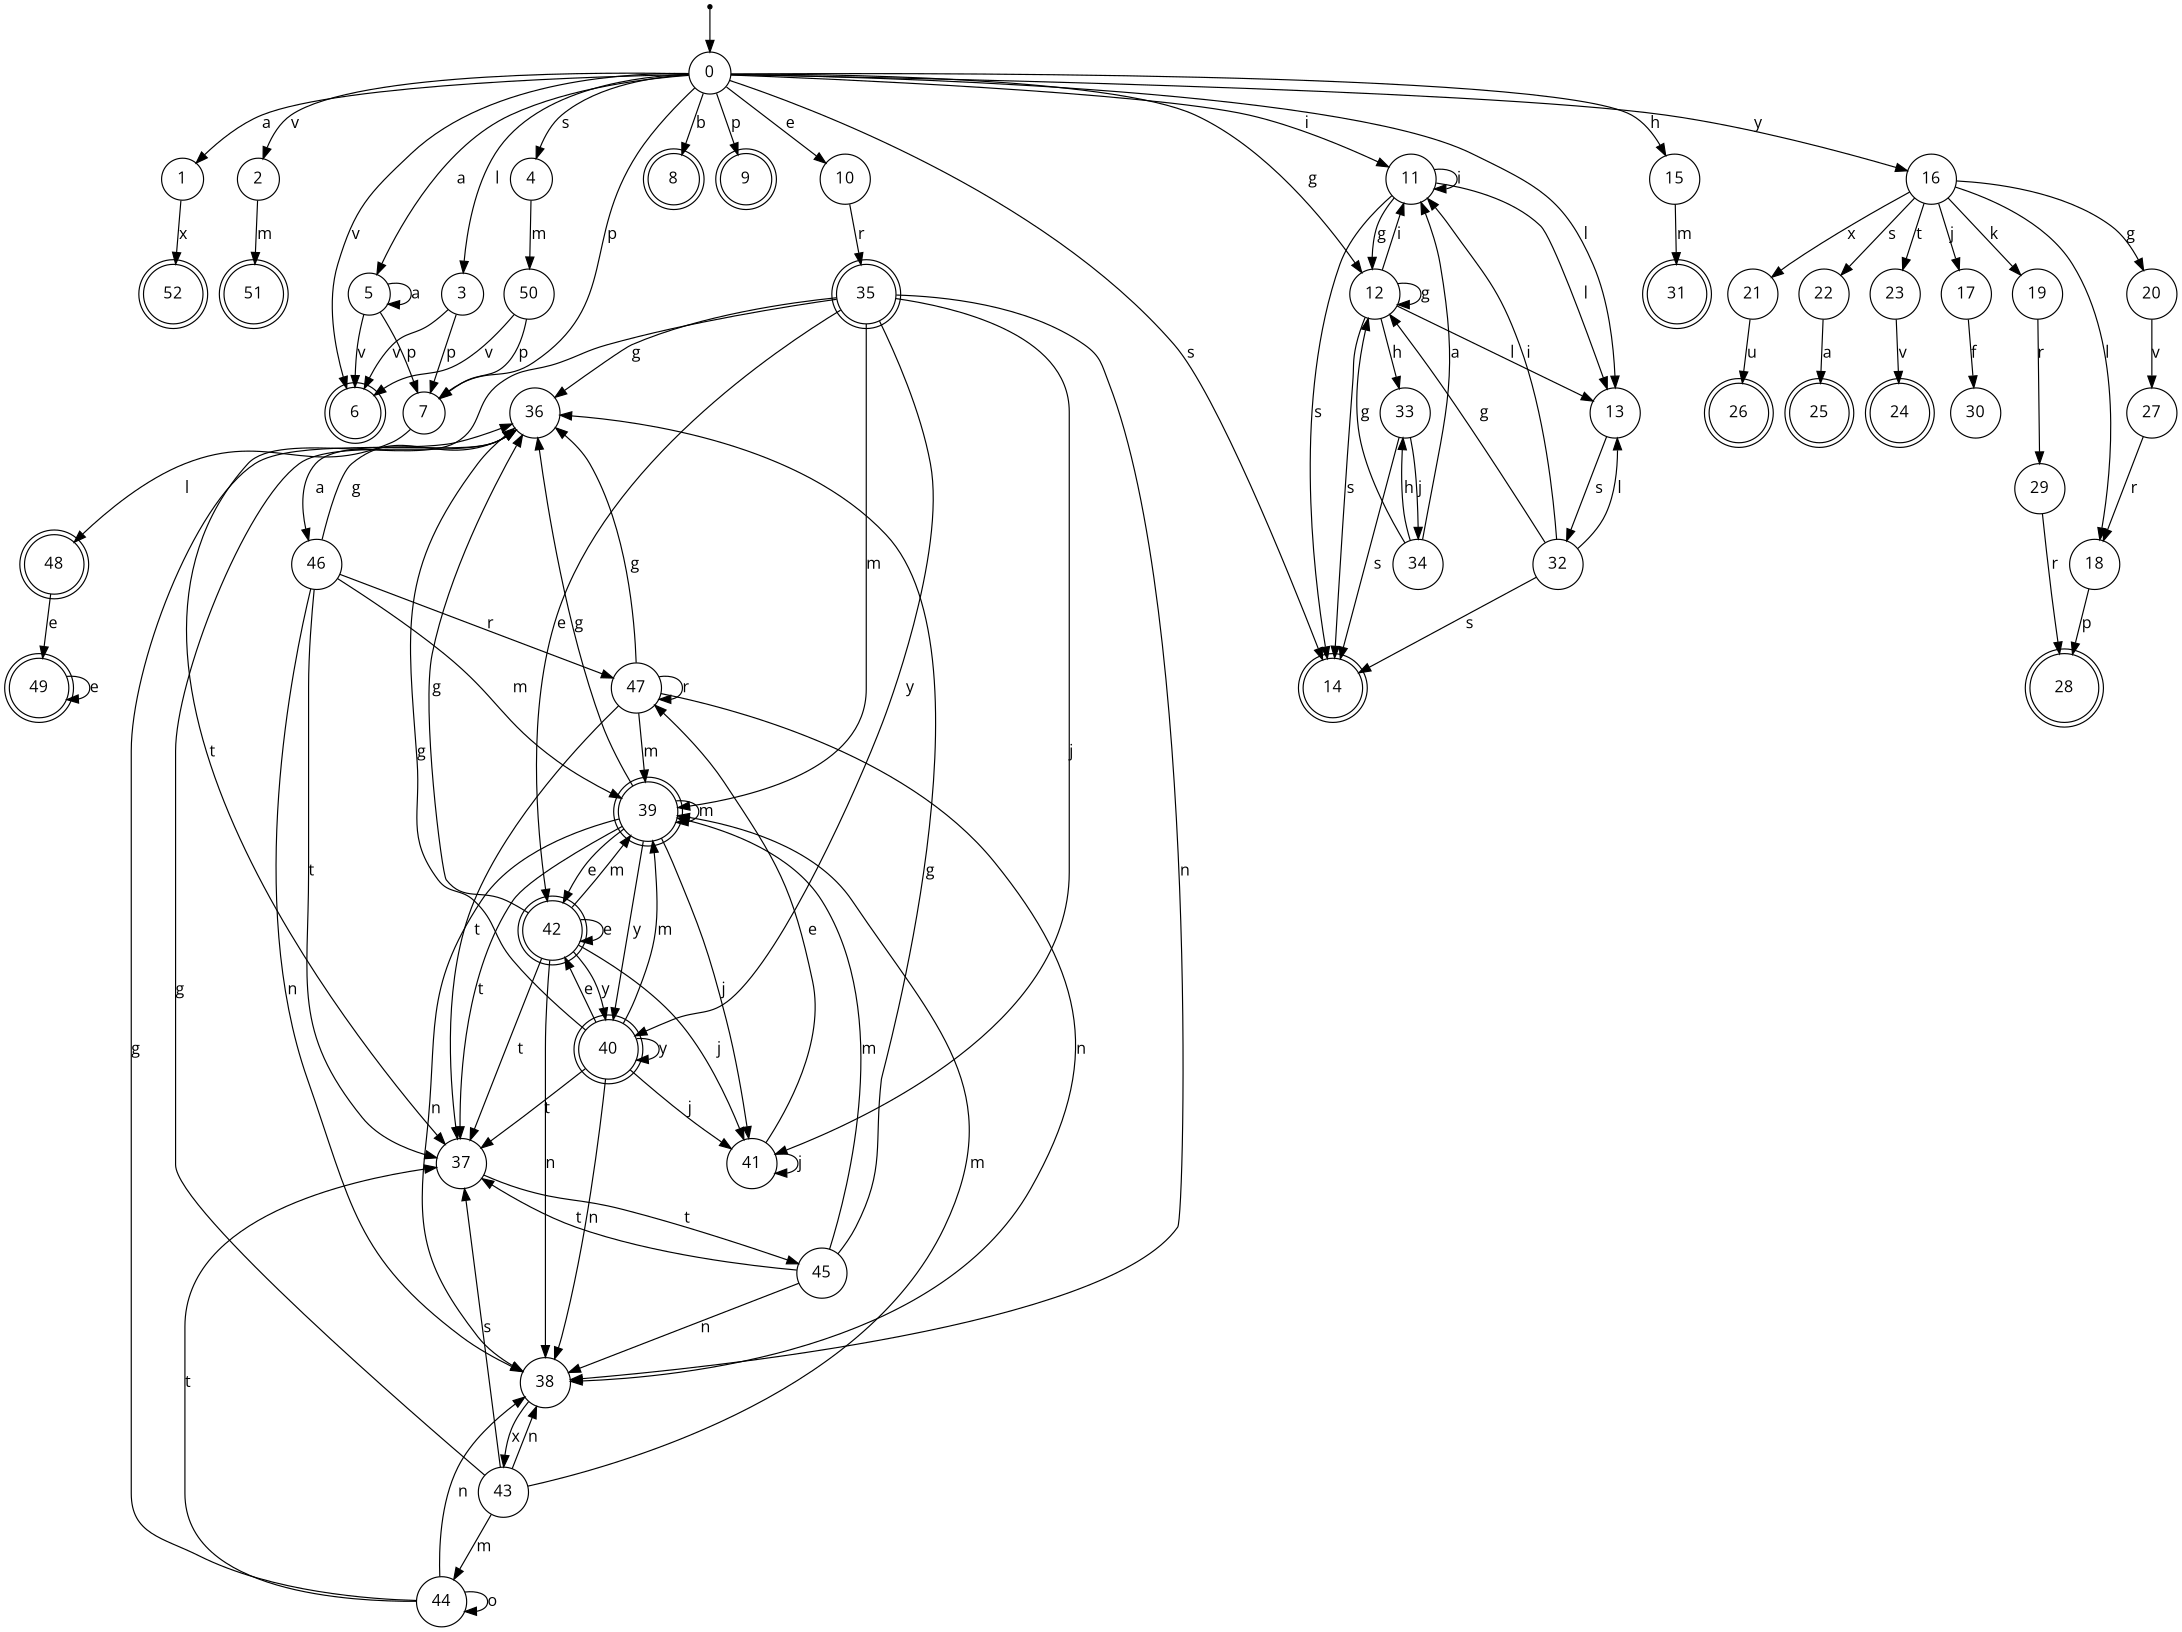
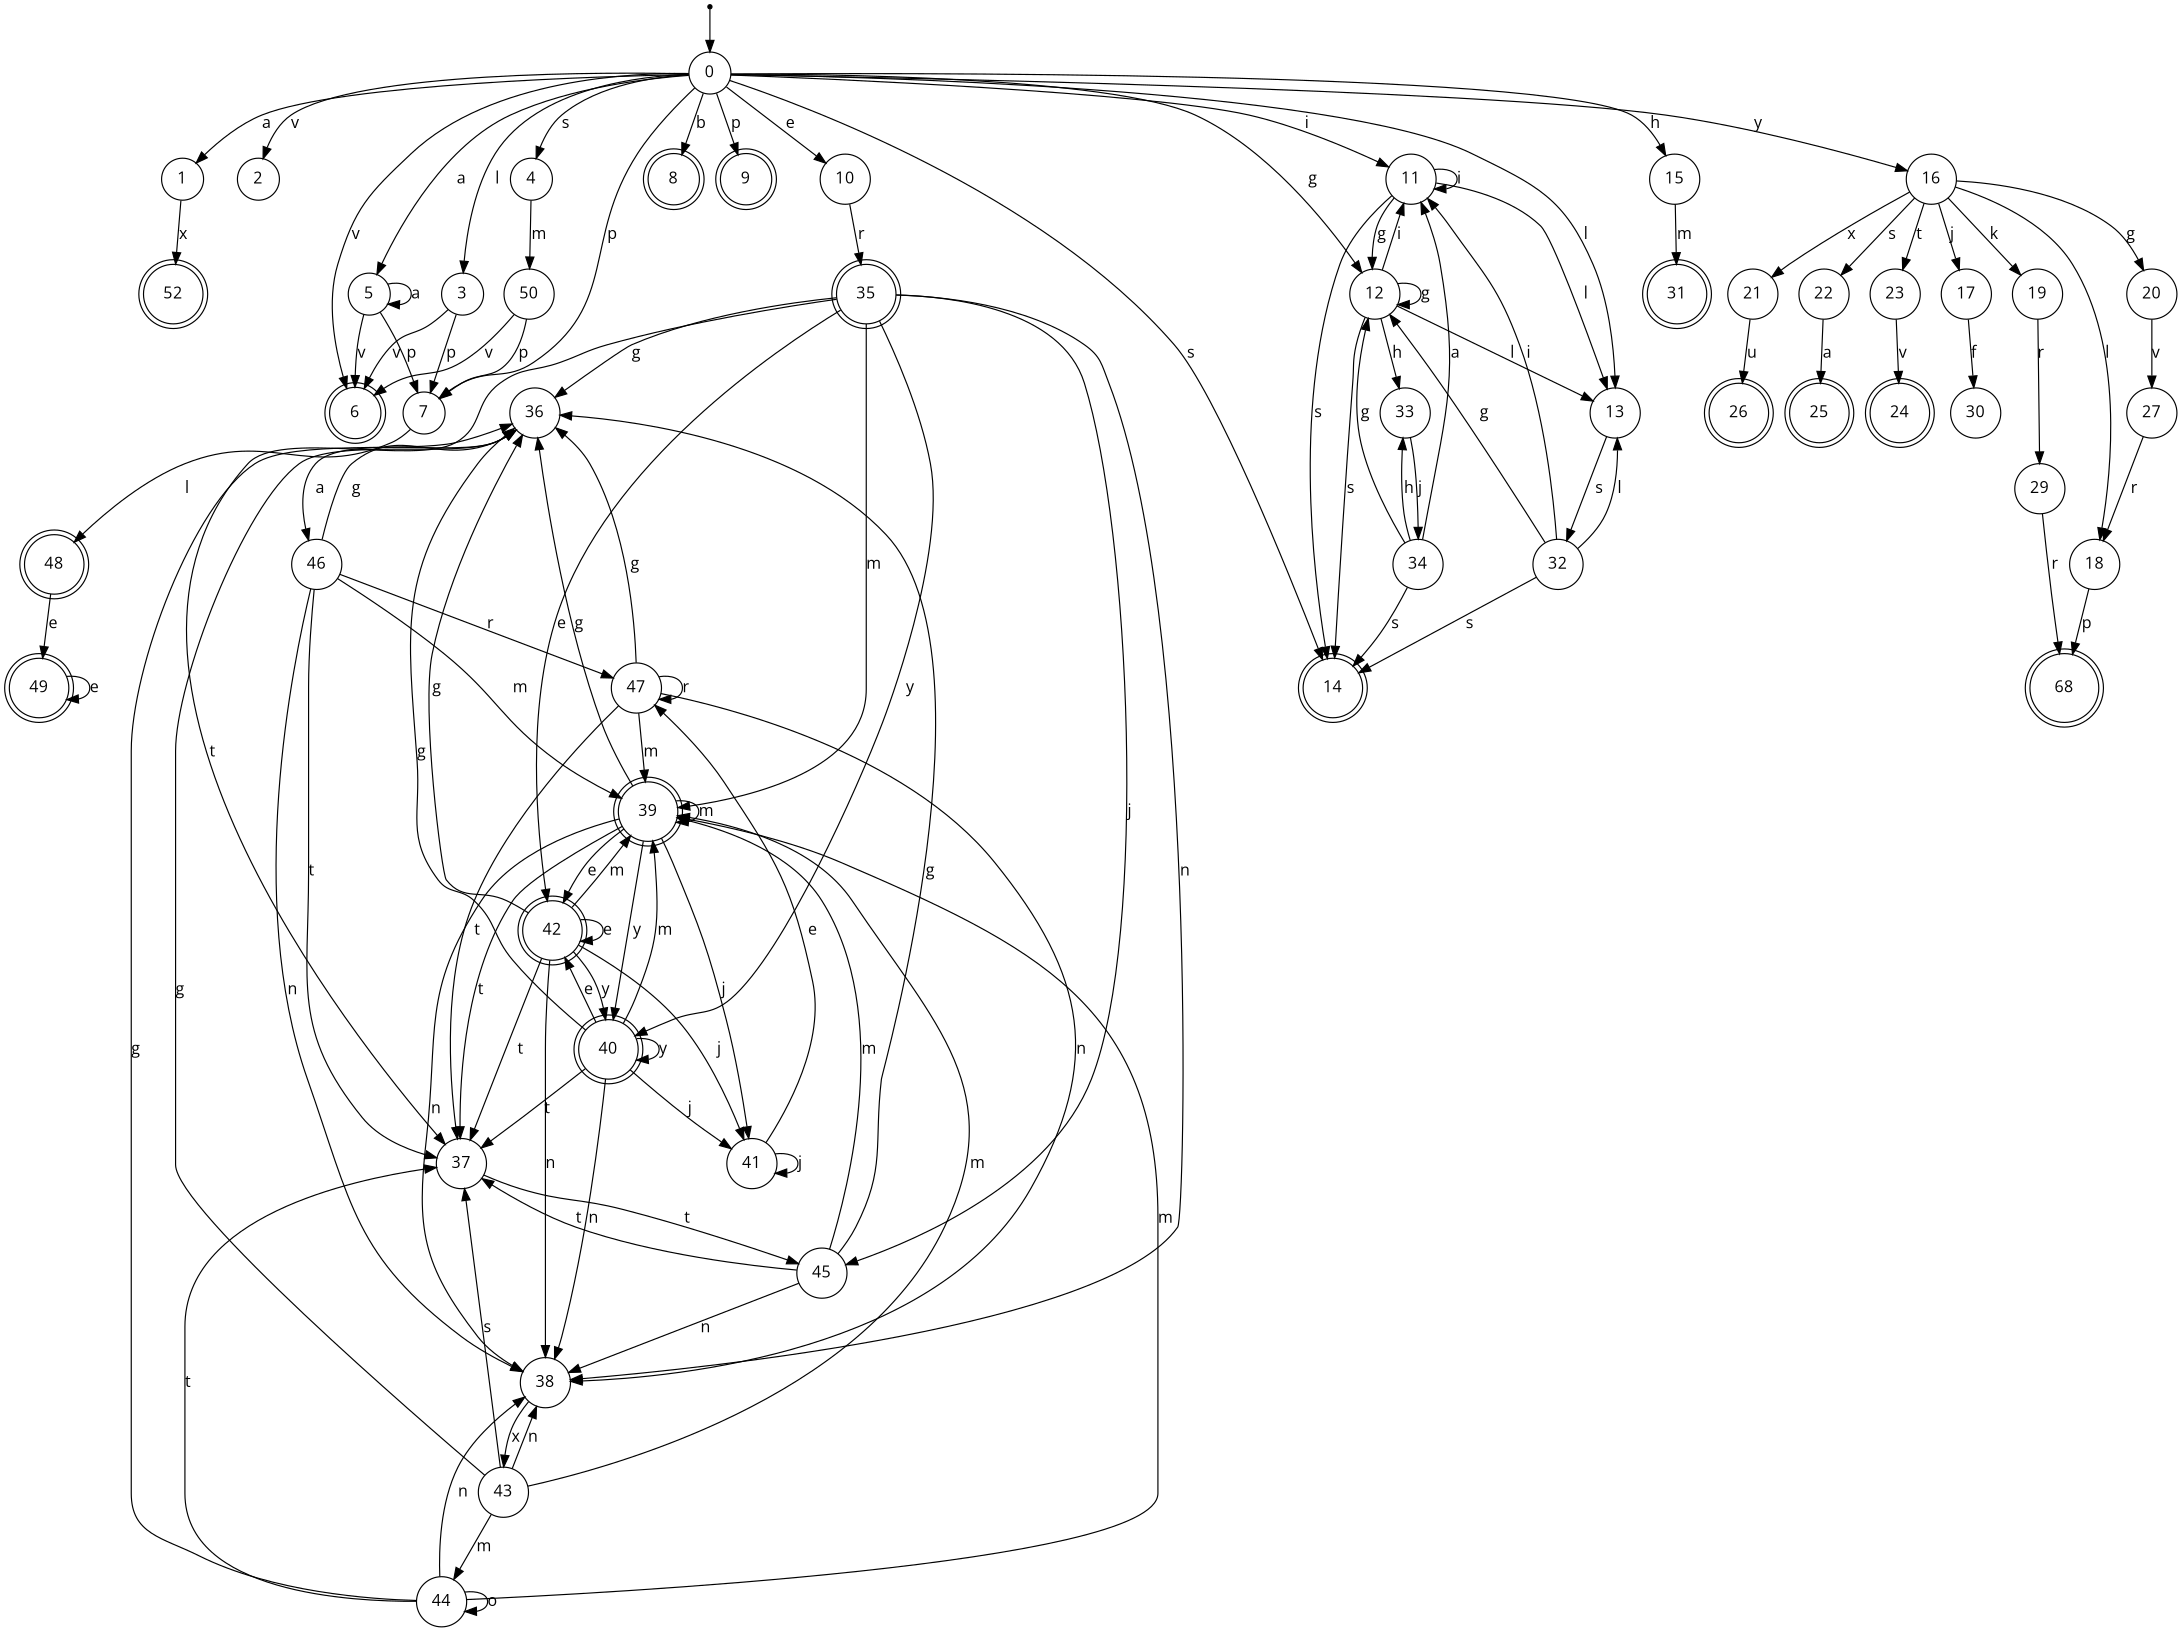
node "51": removed
edge "33" -> "14": now "34" -> "14"
node "28": label "28" -> "68"
edge "35" -> "41": now "35" -> "45"
edge "44" -> "39": added, label "m"
